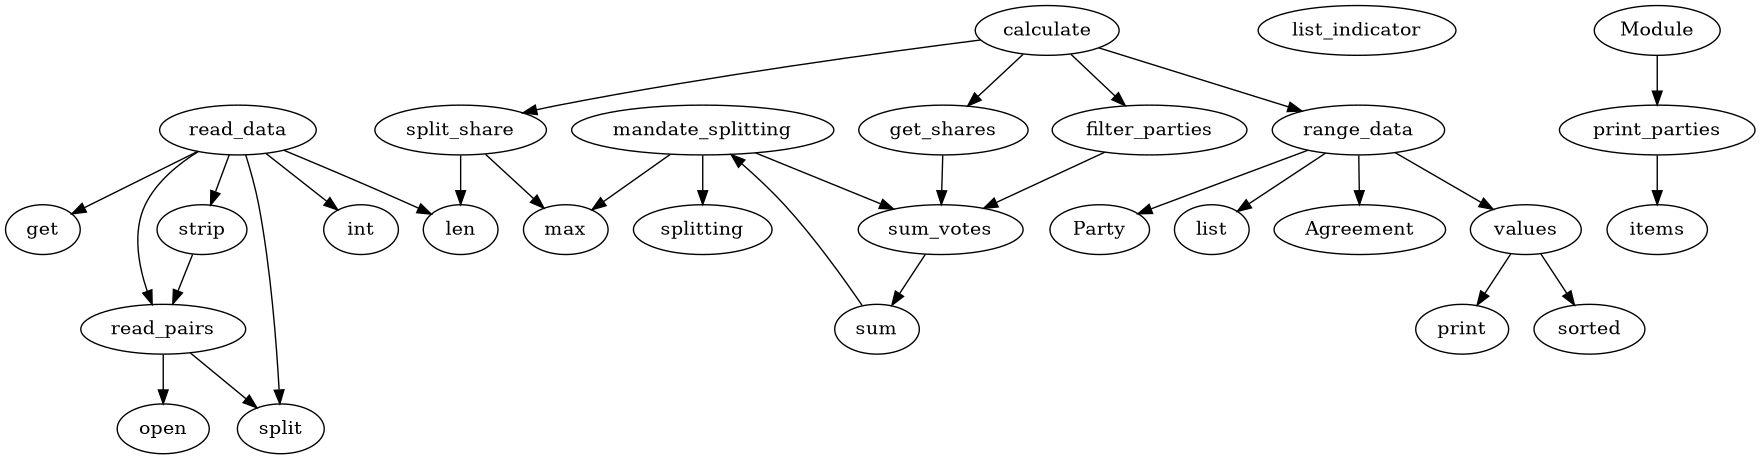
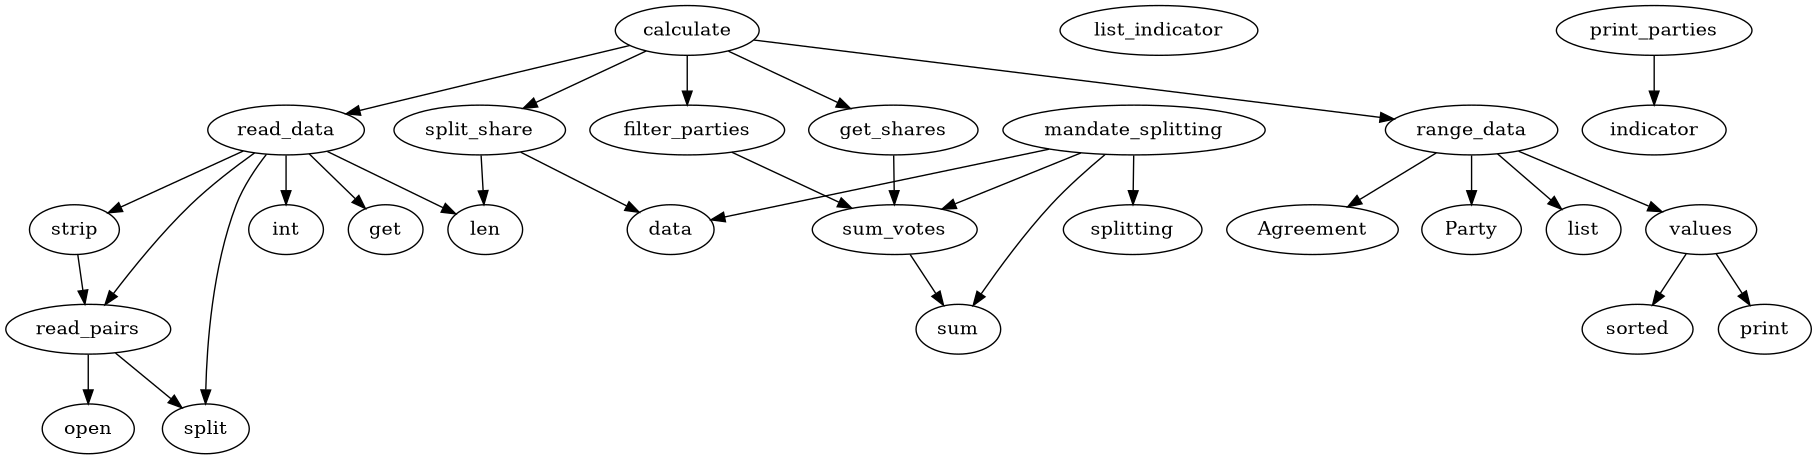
node "Module": removed
edge "calculate" -> "read_data": added
node "max": label "max" -> "data"
node "items": label "items" -> "indicator"
edge "sum" -> "mandate_splitting": reversed
